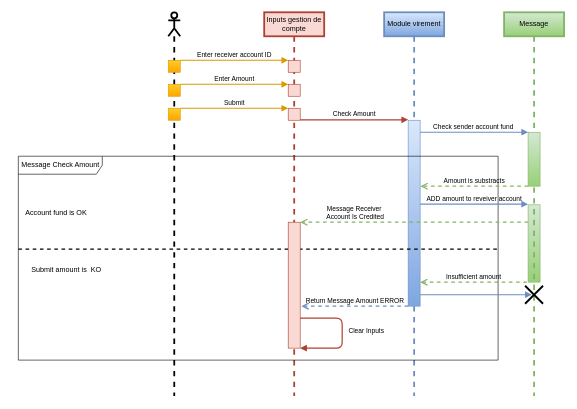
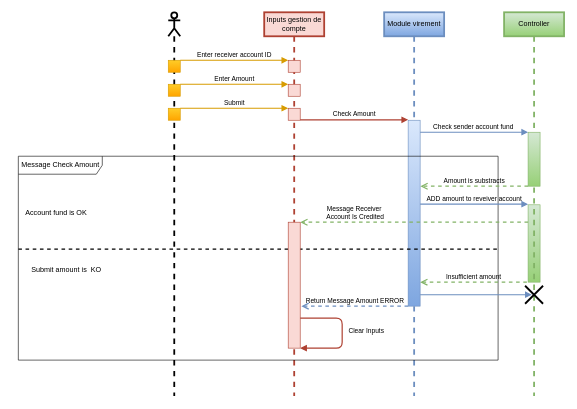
node "Message": label "Message" -> "Controller"
